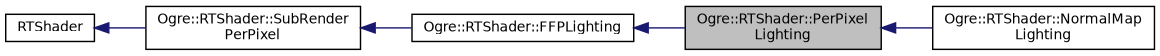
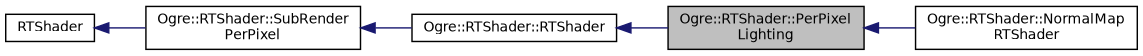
node "Ogre::RTShader::FFPLighting": label "Ogre::RTShader::FFPLighting" -> "Ogre::RTShader::RTShader"
node "Ogre::RTShader::NormalMap Lighting": label "Ogre::RTShader::NormalMap Lighting" -> "Ogre::RTShader::NormalMap RTShader"
